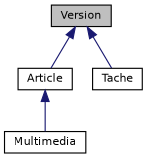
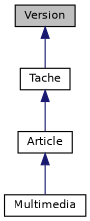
edge "Article" -> "Version": now "Article" -> "Tache"
